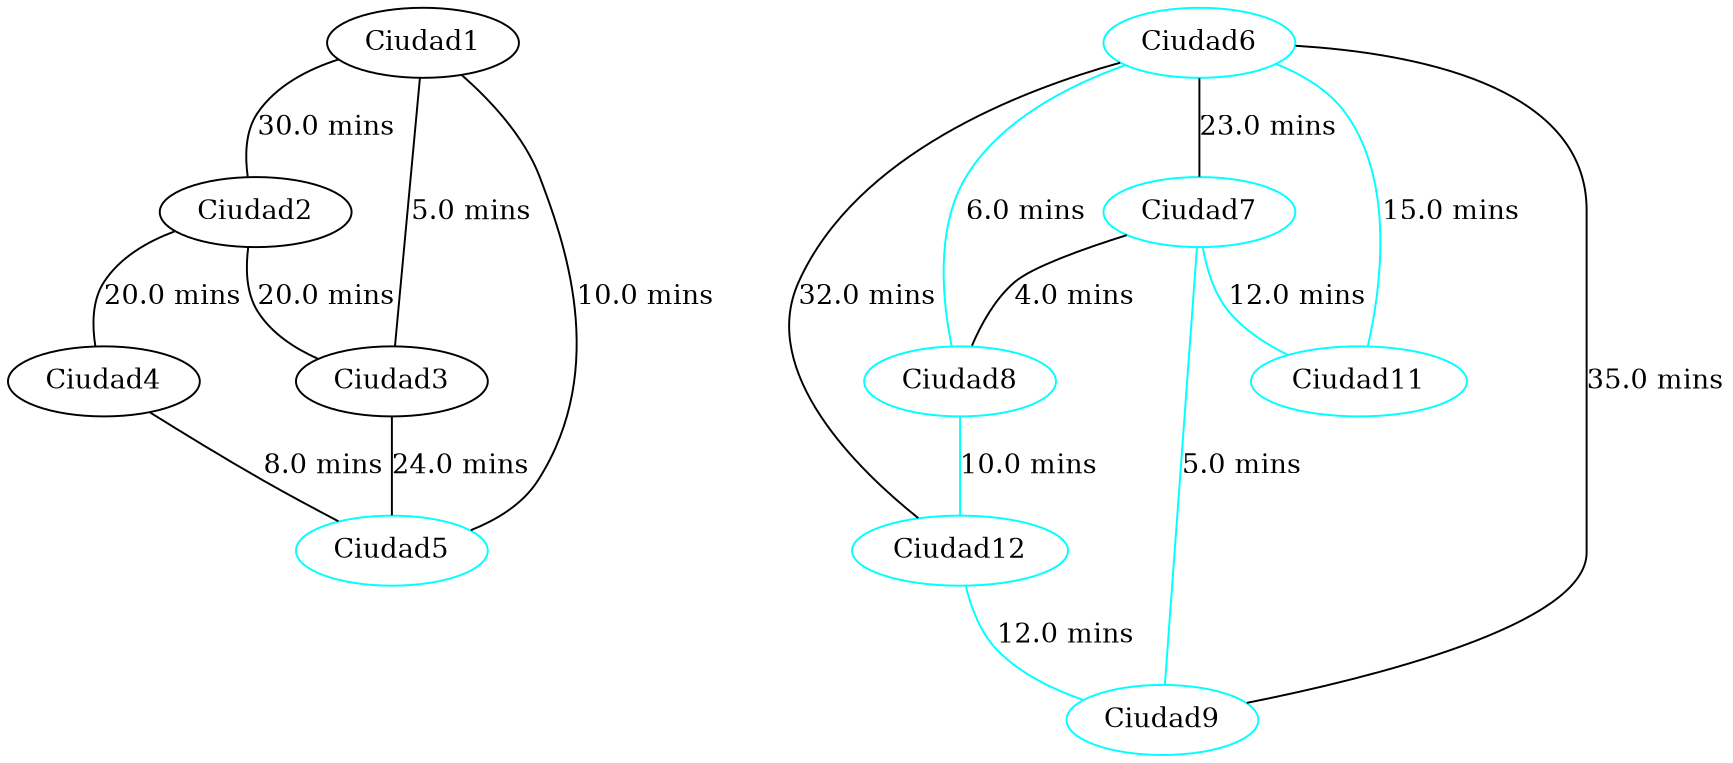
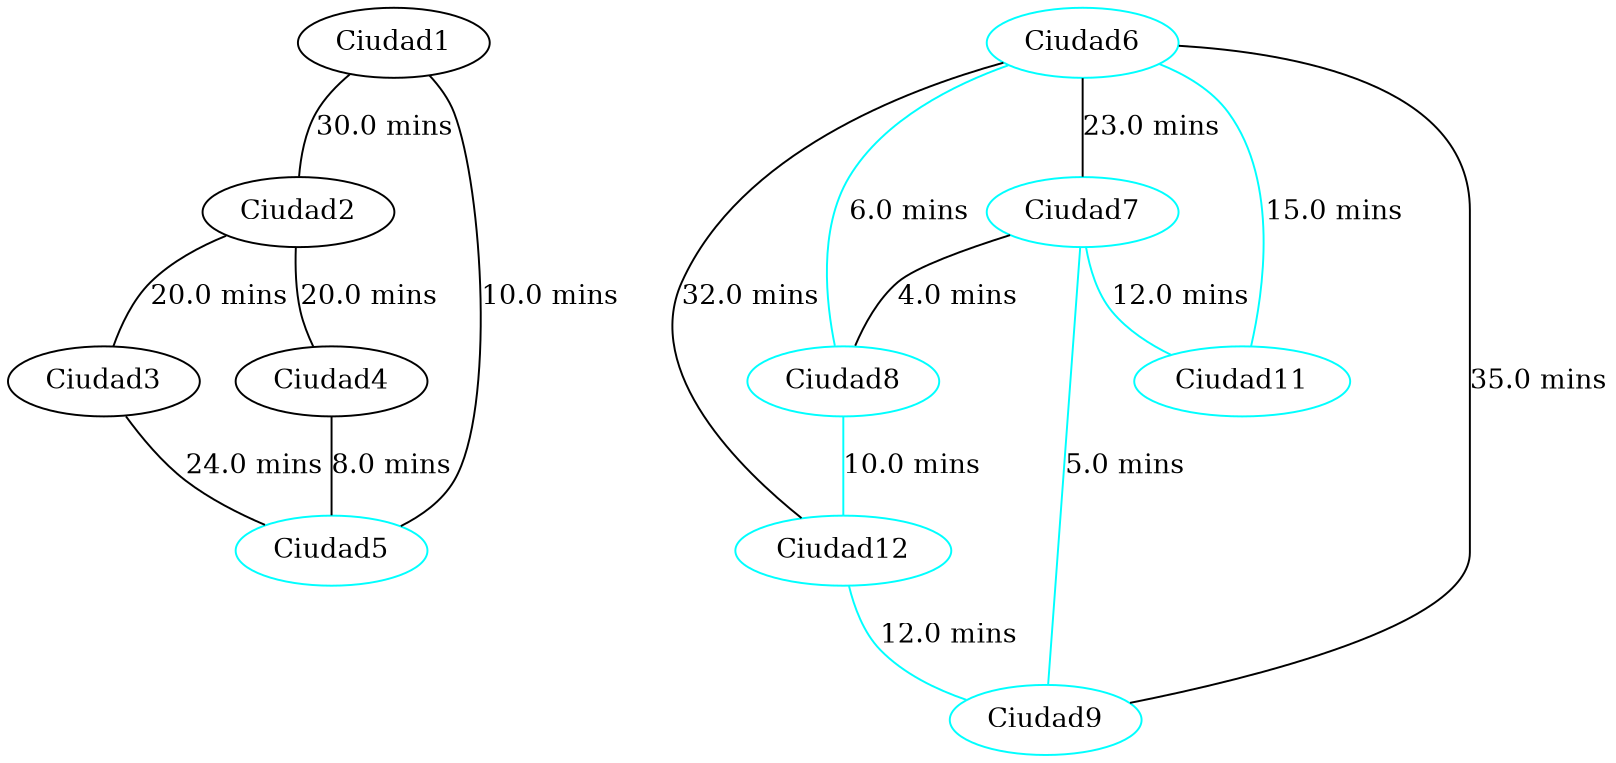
edge "Ciudad1" -- "Ciudad3": removed, label "5.0 mins"
